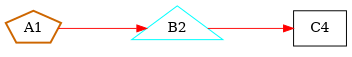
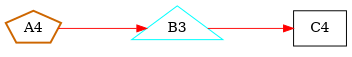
node "A1": label "A1" -> "A4"
node "B2": label "B2" -> "B3"
